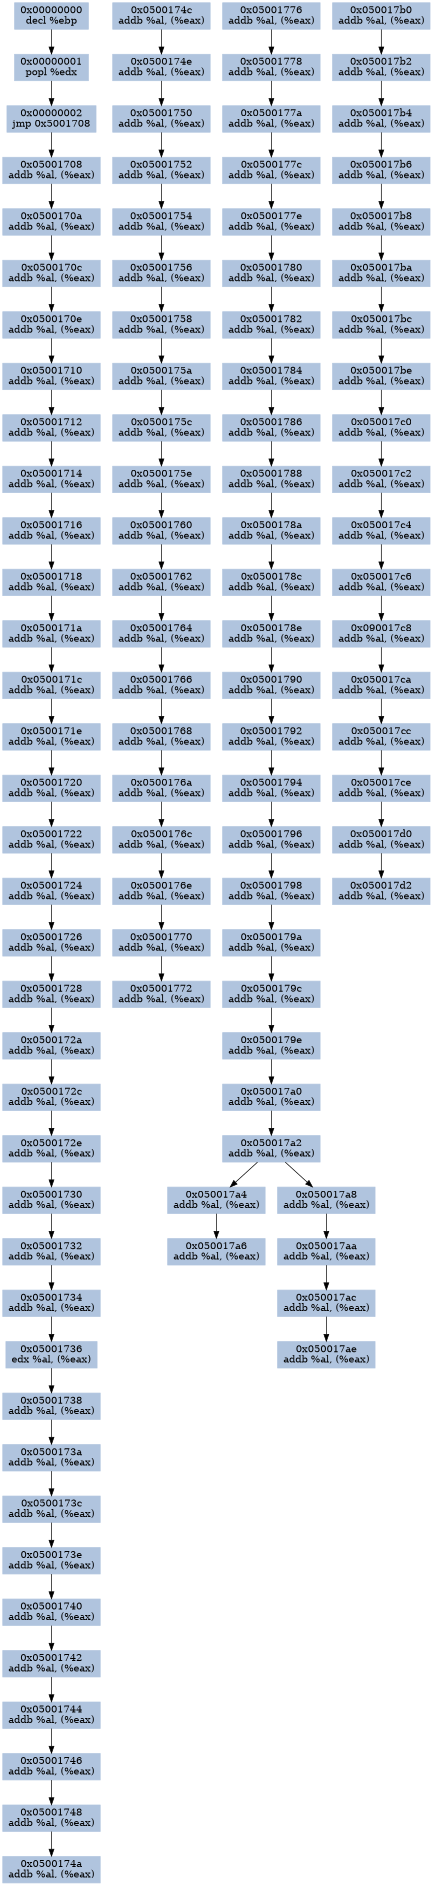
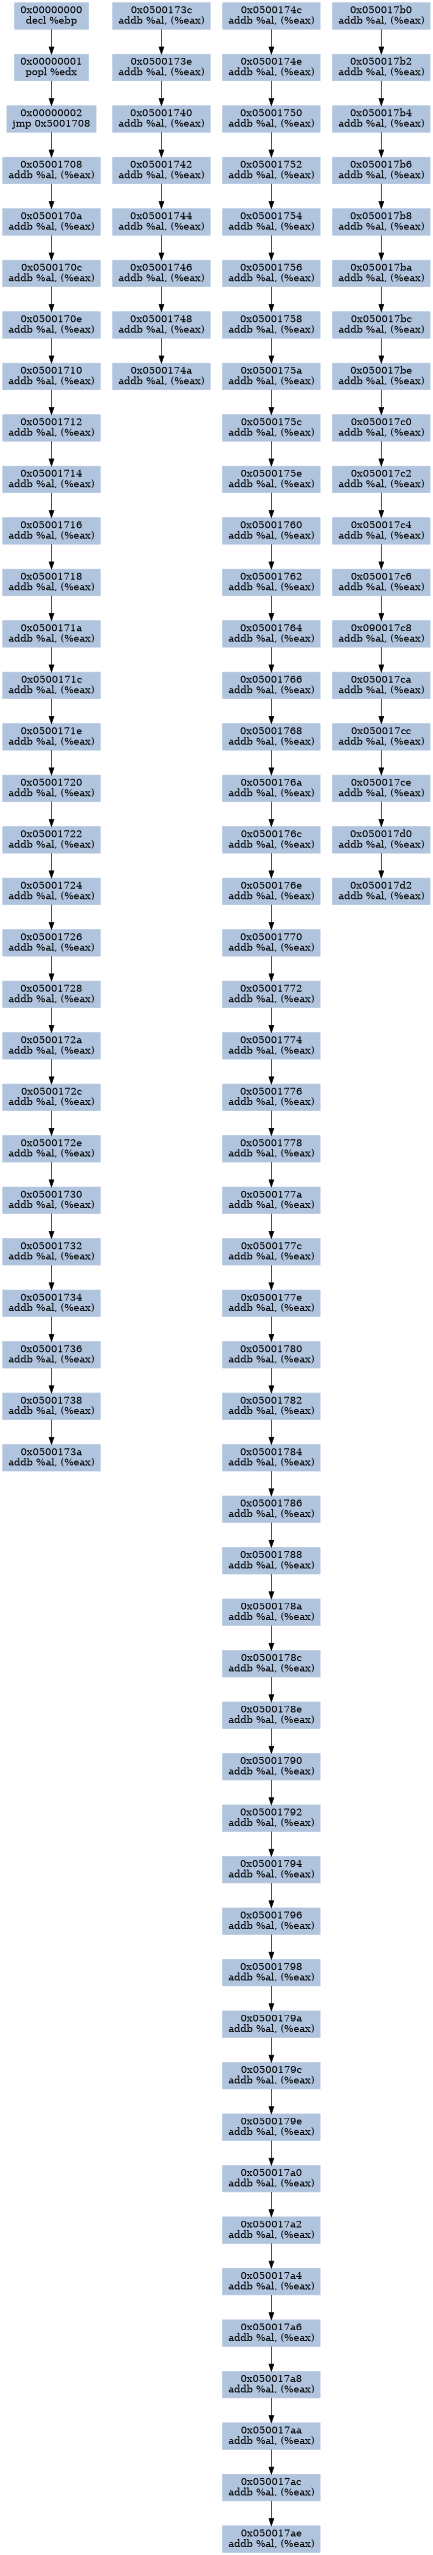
node "0x05001774 addb %al, (%eax)": added
edge "0x050017a2 addb %al, (%eax)" -> "0x050017a8 addb %al, (%eax)": now "0x050017a6 addb %al, (%eax)" -> "0x050017a8 addb %al, (%eax)"
node "0x05001736 edx %al, (%eax)": label "0x05001736 edx %al, (%eax)" -> "0x05001736 addb %al, (%eax)"
edge "0x0500173a addb %al, (%eax)" -> "0x0500173c addb %al, (%eax)": removed
